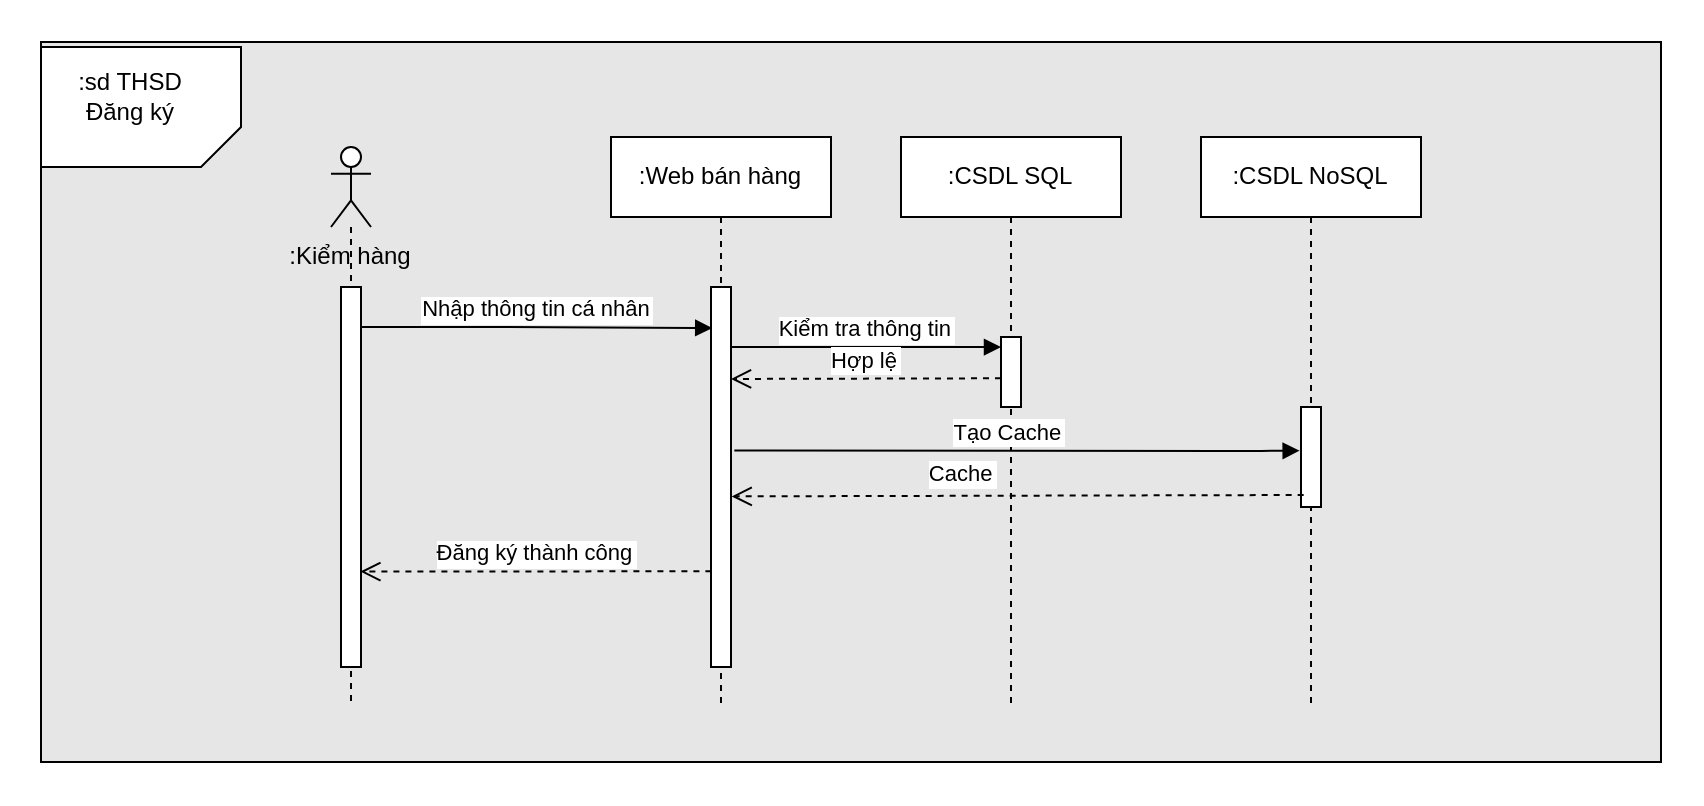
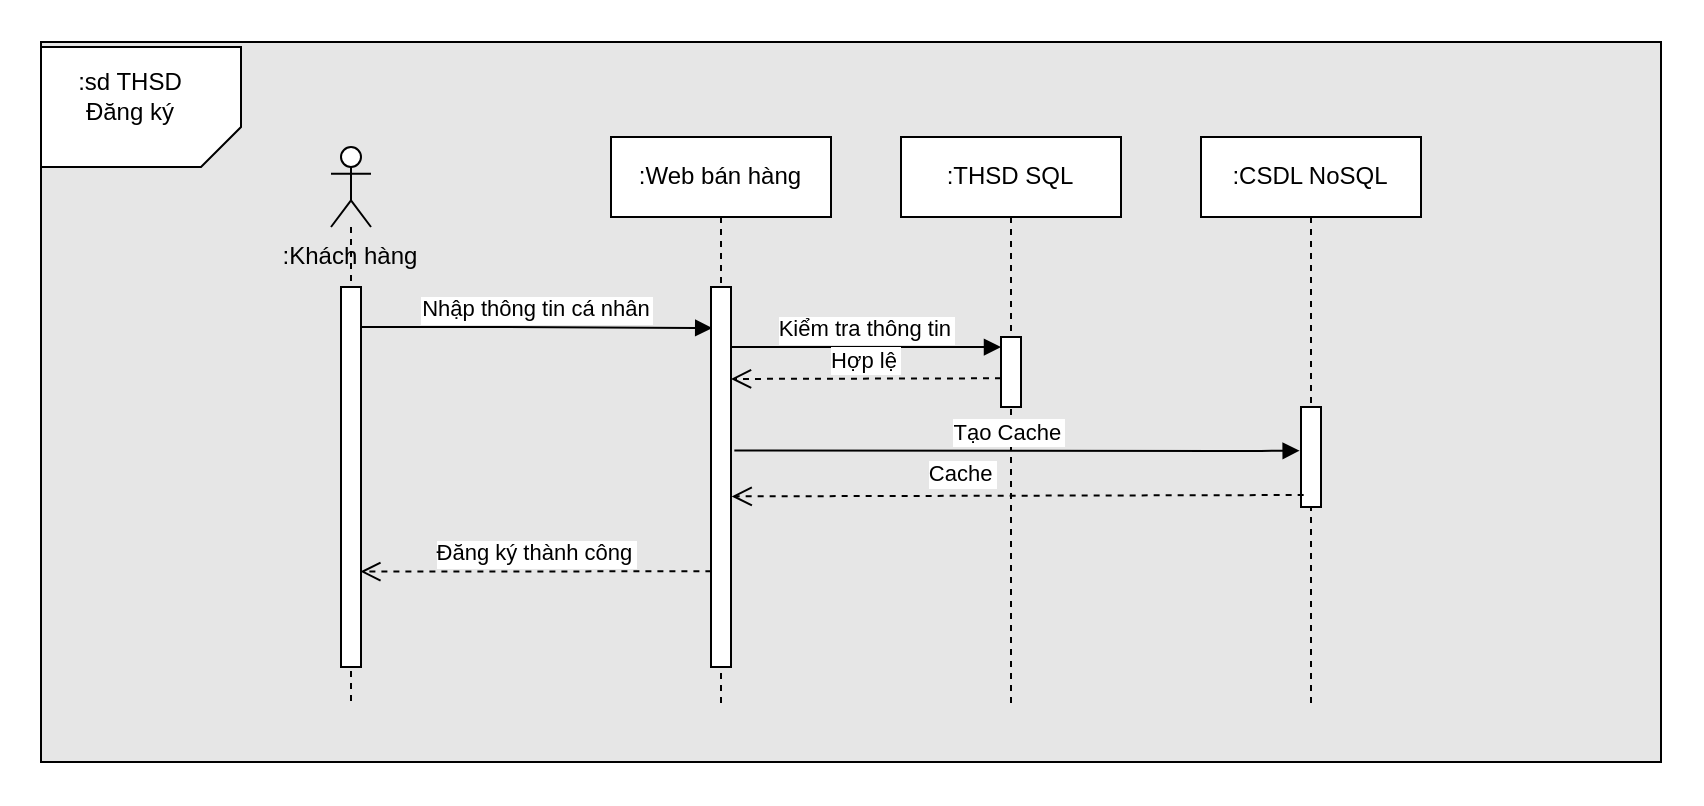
node ":CSDL SQL": label ":CSDL SQL" -> ":THSD SQL"
node ":Kiểm hàng": label ":Kiểm hàng" -> ":Khách hàng"
